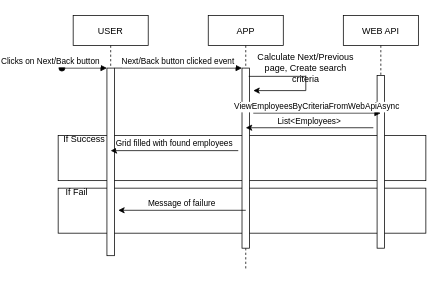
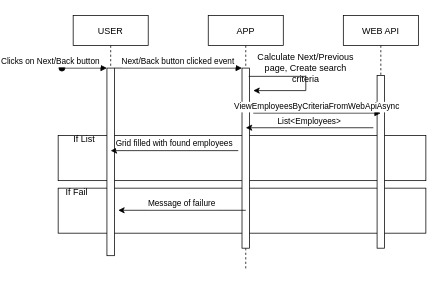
node "If Success": label "If Success" -> "If List"
